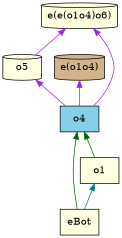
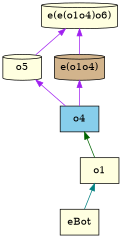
edge "o4" -> "e(e(o1o4)o6)": now "e(o1o4)" -> "e(e(o1o4)o6)"
edge "eBot" -> "o4": removed
